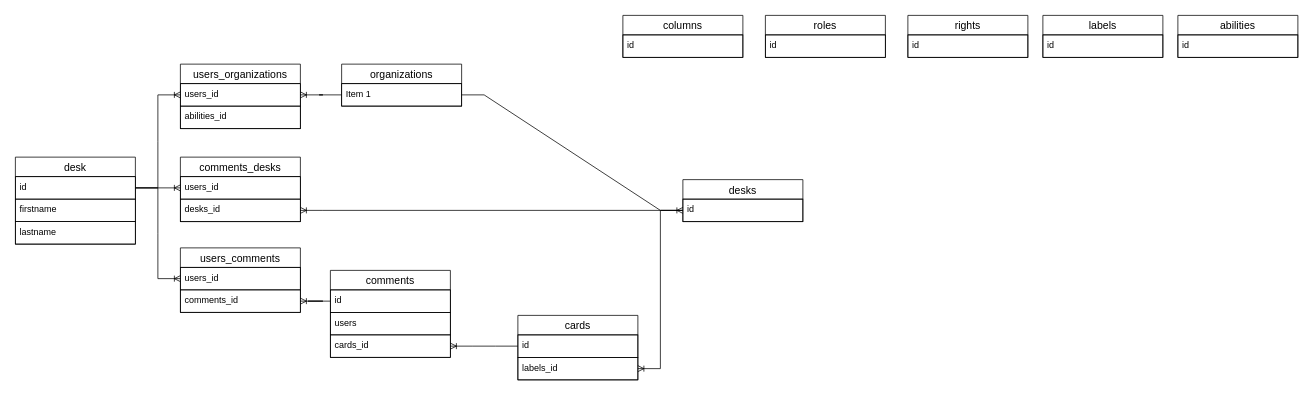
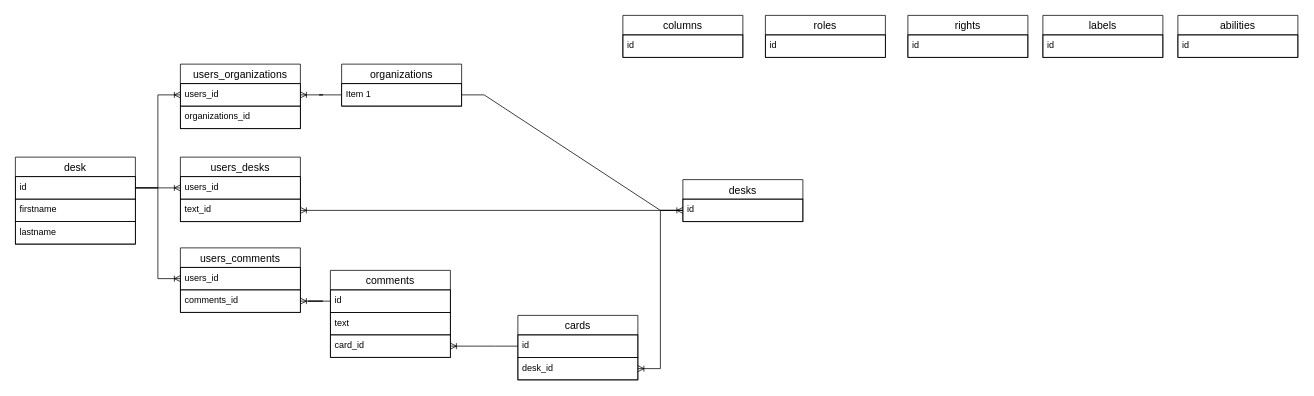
node "abilities_id": label "abilities_id" -> "organizations_id"
node "comments_desks": label "comments_desks" -> "users_desks"
node "desks_id": label "desks_id" -> "text_id"
node "users": label "users" -> "text"
node "cards_id": label "cards_id" -> "card_id"
node "labels_id": label "labels_id" -> "desk_id"
